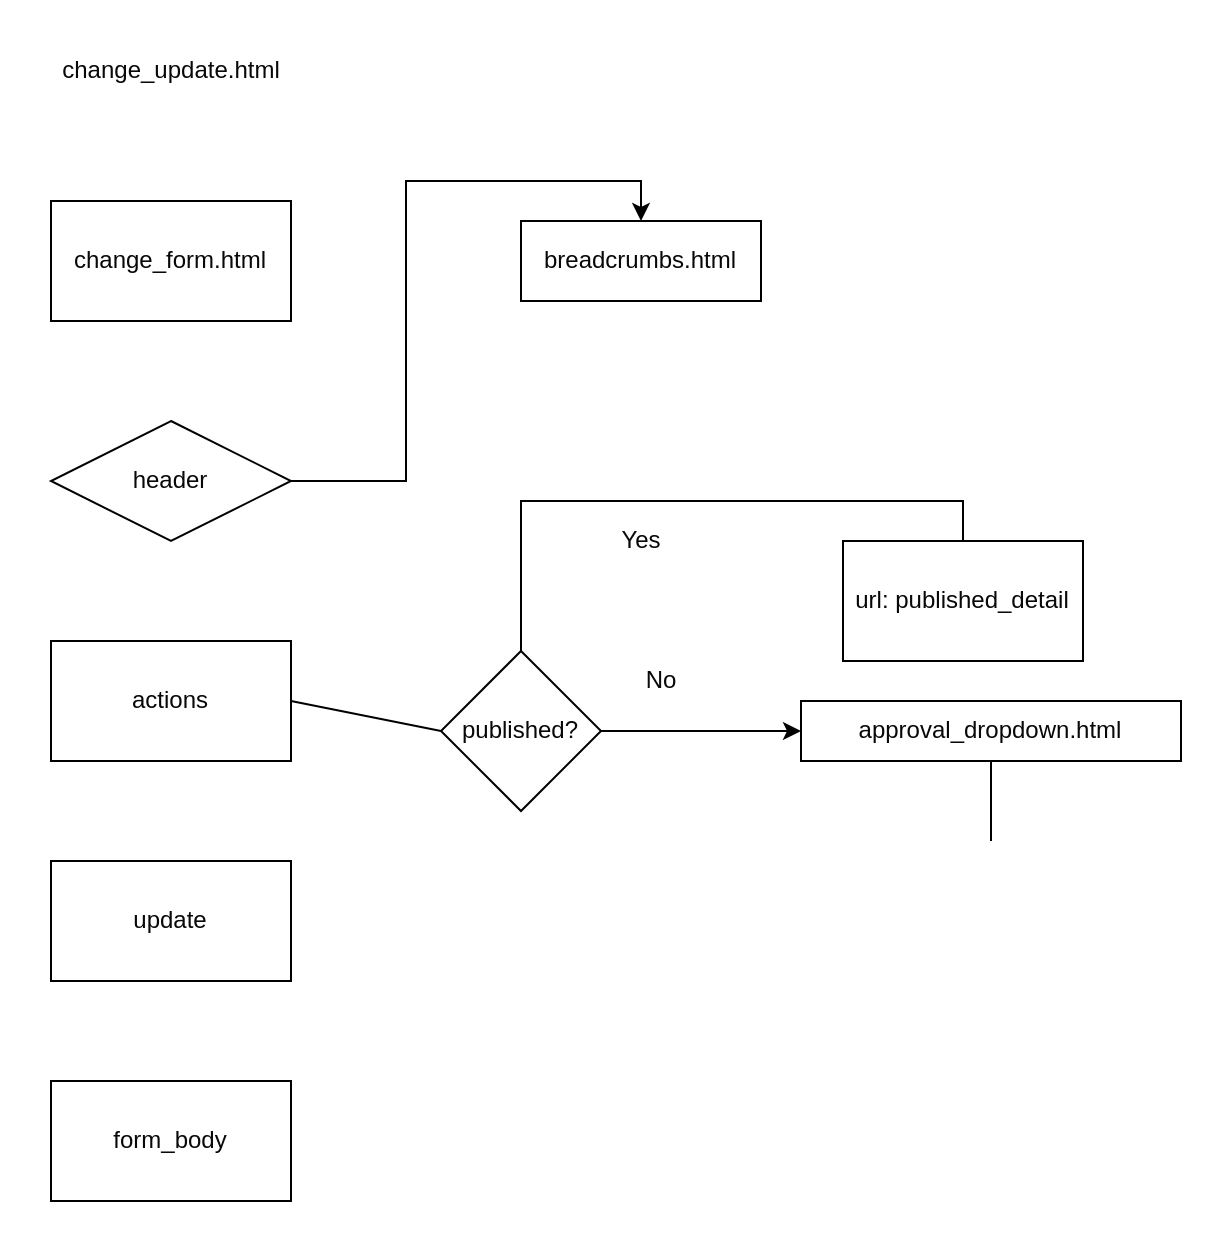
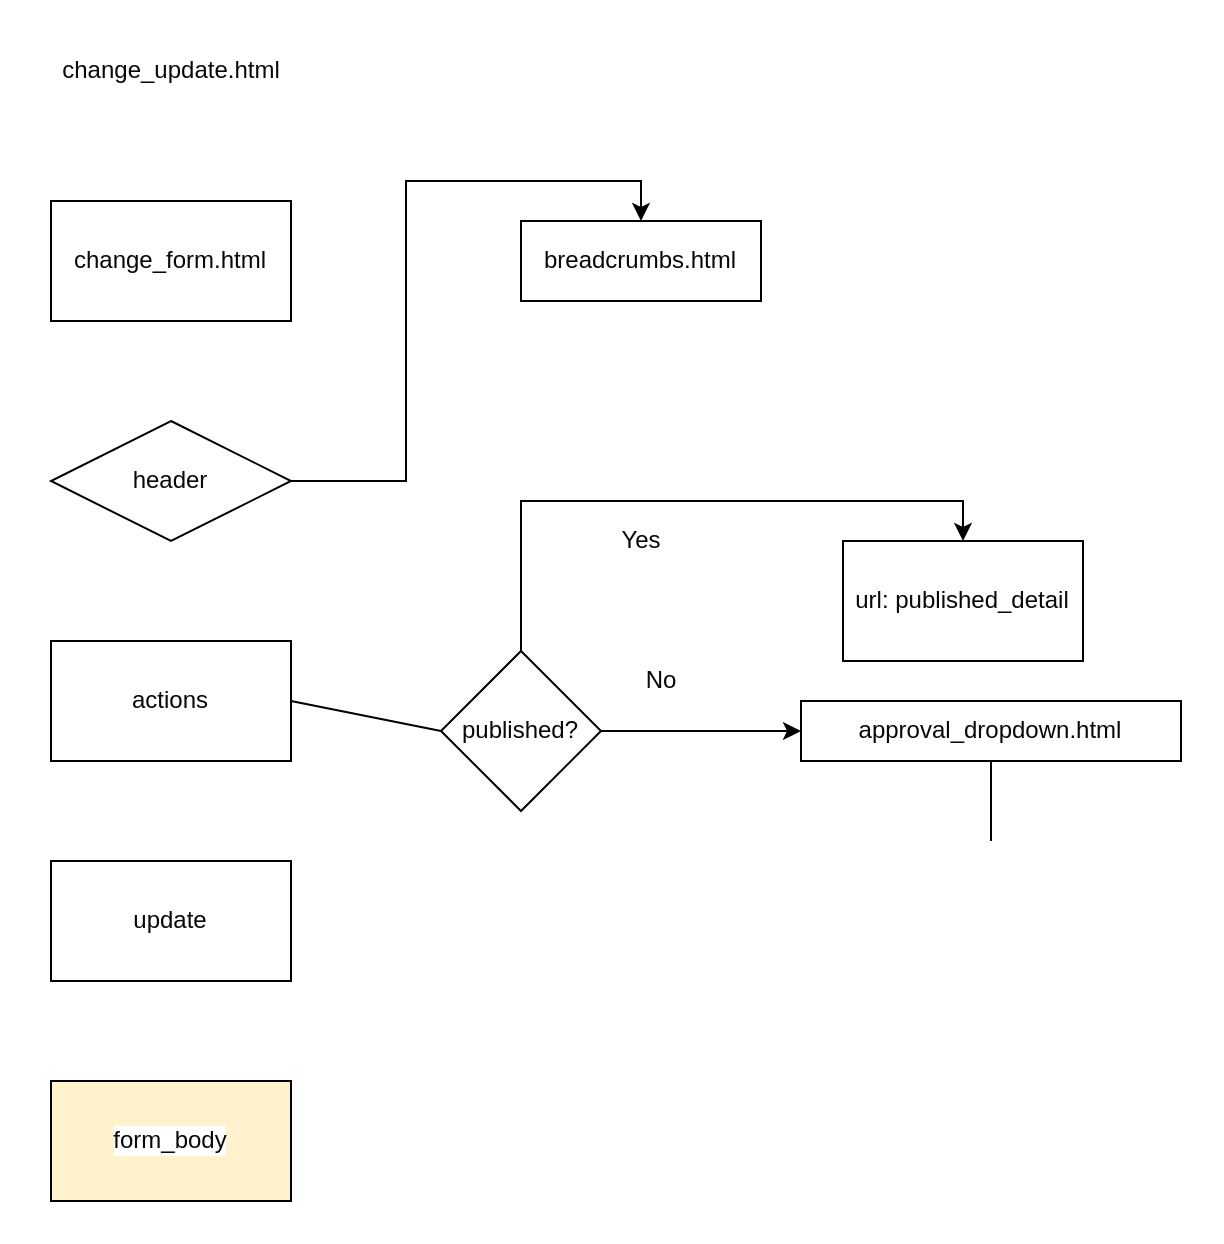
edge "url: published_detail" -- "published?": arrowhead none -> classic
node "form_body": fillcolor #ffffff -> #fff2cc
